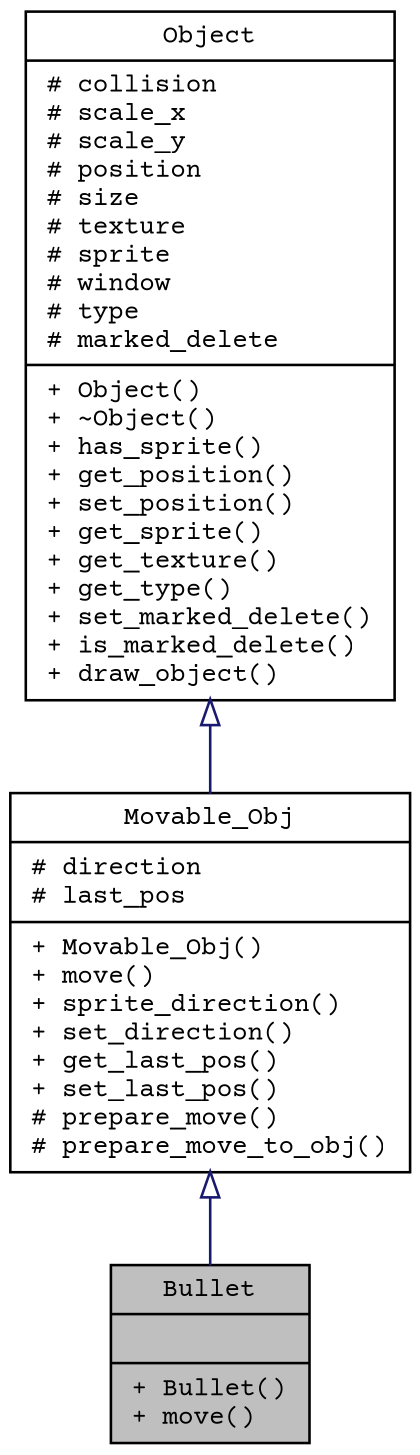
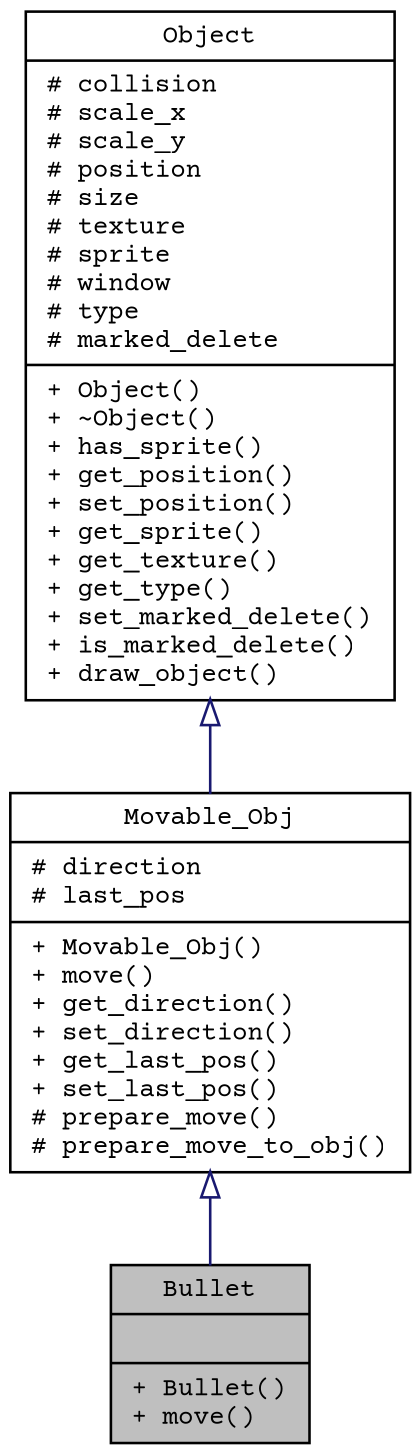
node "Movable_Obj": text "+ sprite_direction()" -> "+ get_direction()"
